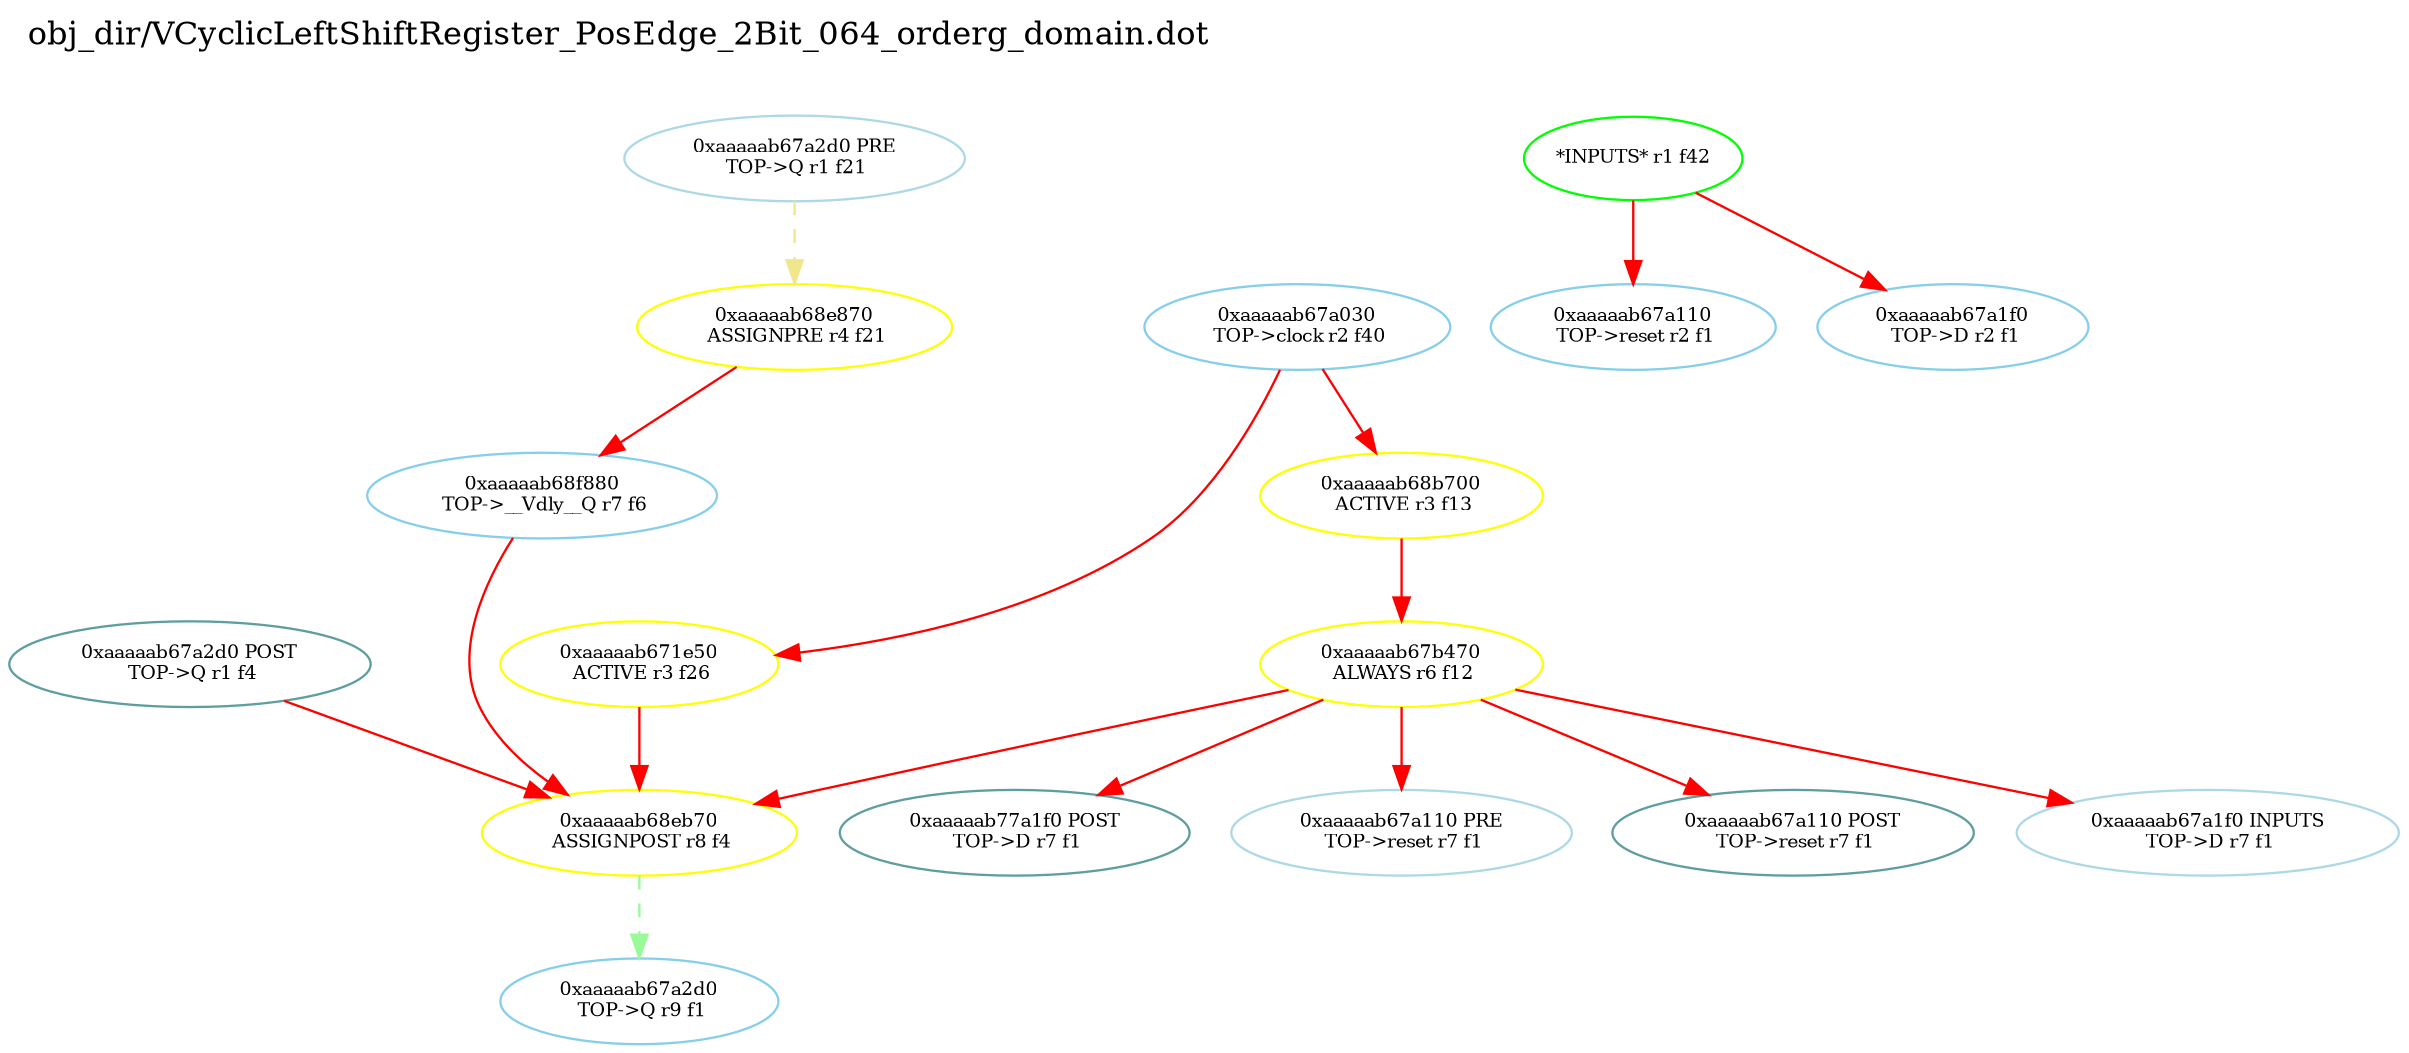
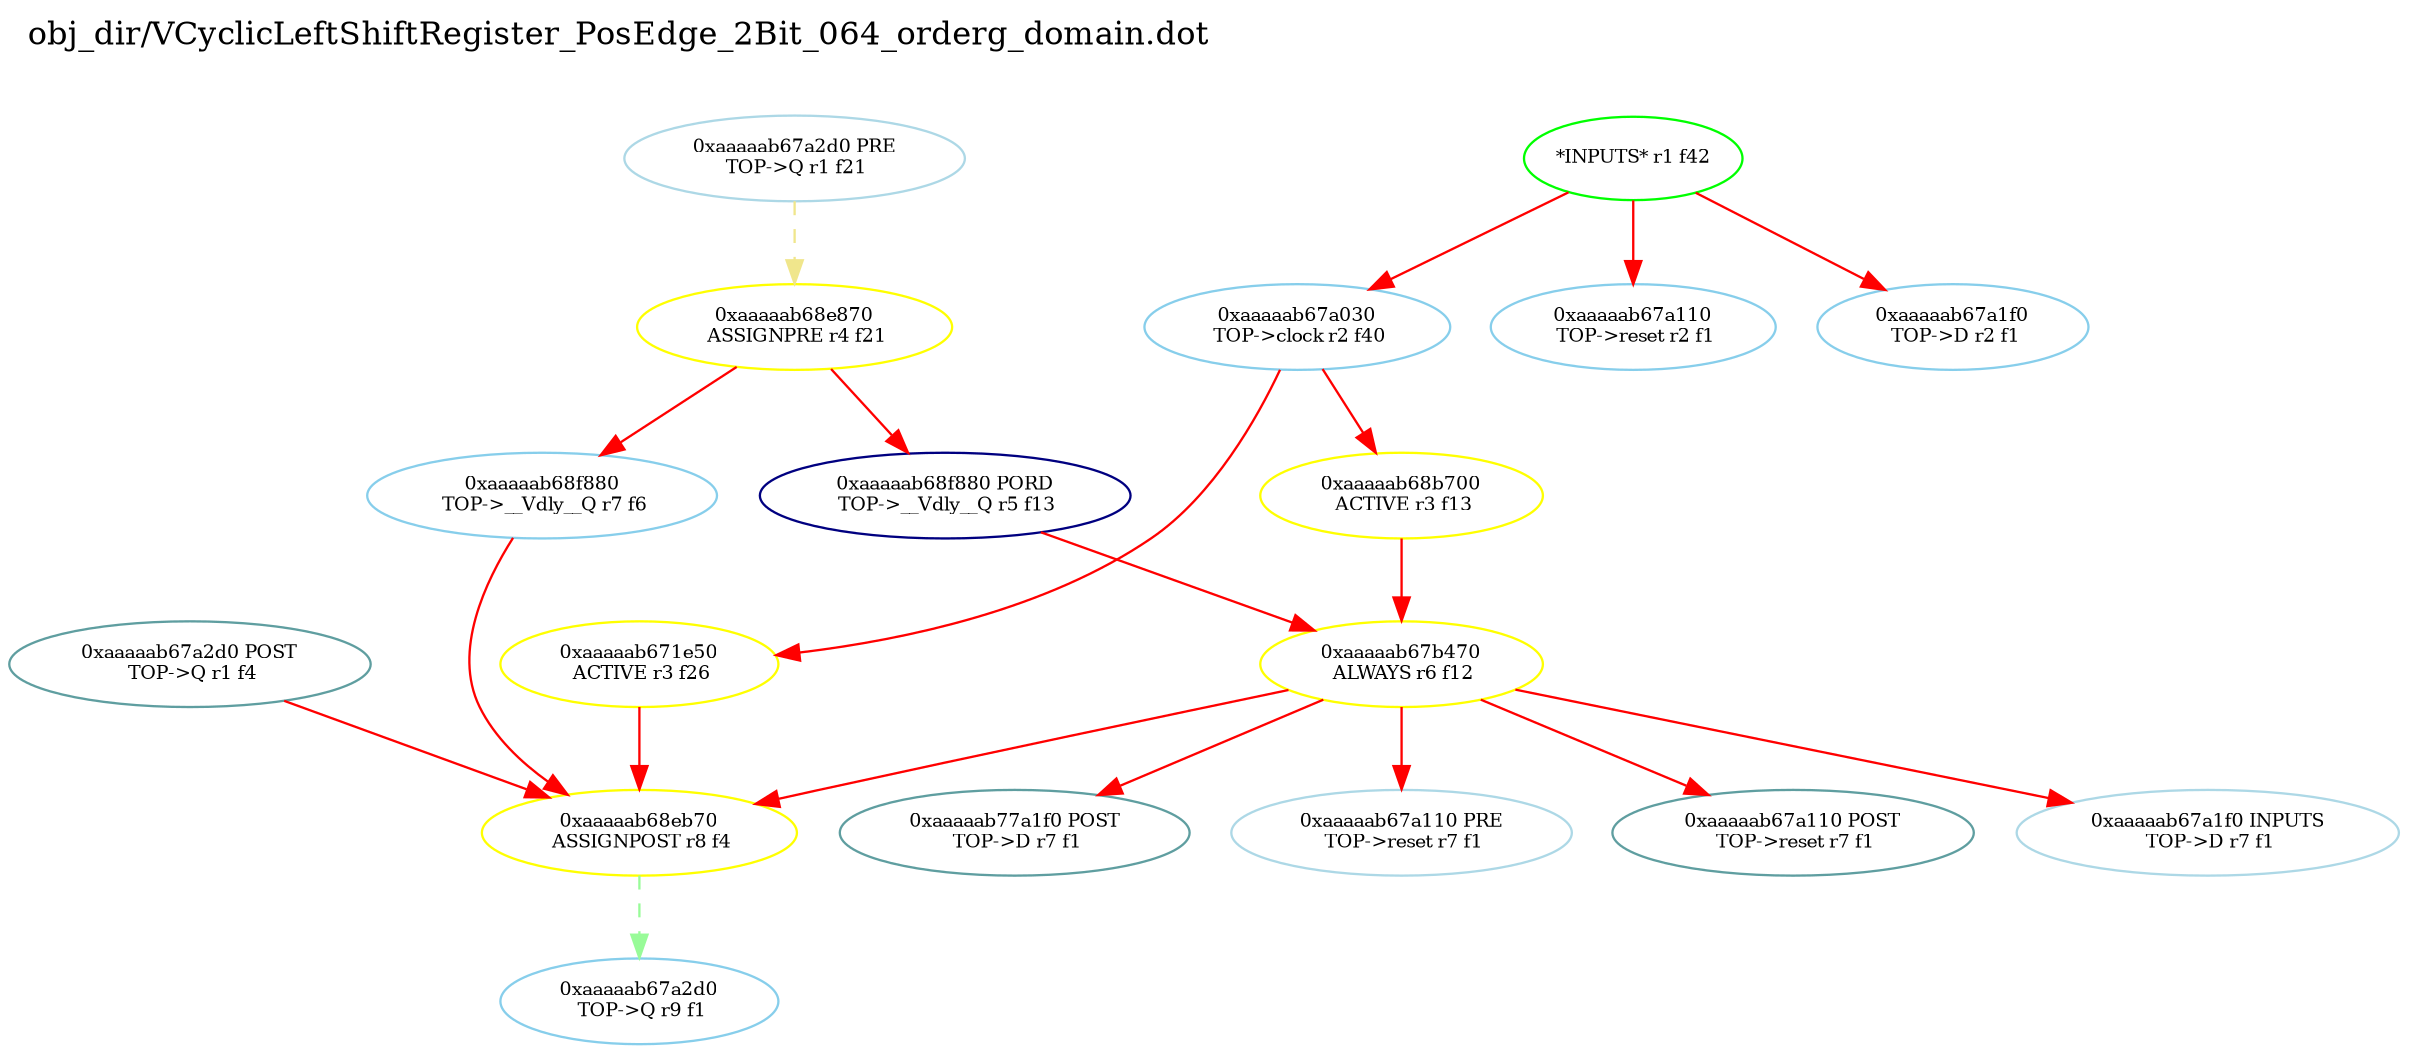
edge "*INPUTS* r1 f42" -> "0xaaaaab67a030 TOP->clock r2 f40": added
node "0xaaaaab68f880 PORD TOP->__Vdly__Q r5 f13": added
